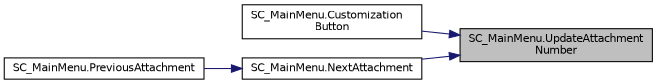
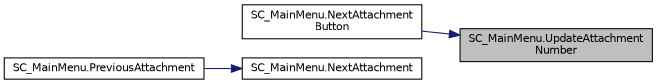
node "SC_MainMenu.Customization Button": label "SC_MainMenu.Customization Button" -> "SC_MainMenu.NextAttachment Button"
edge "SC_MainMenu.NextAttachment" -> "SC_MainMenu.UpdateAttachment Number": removed
